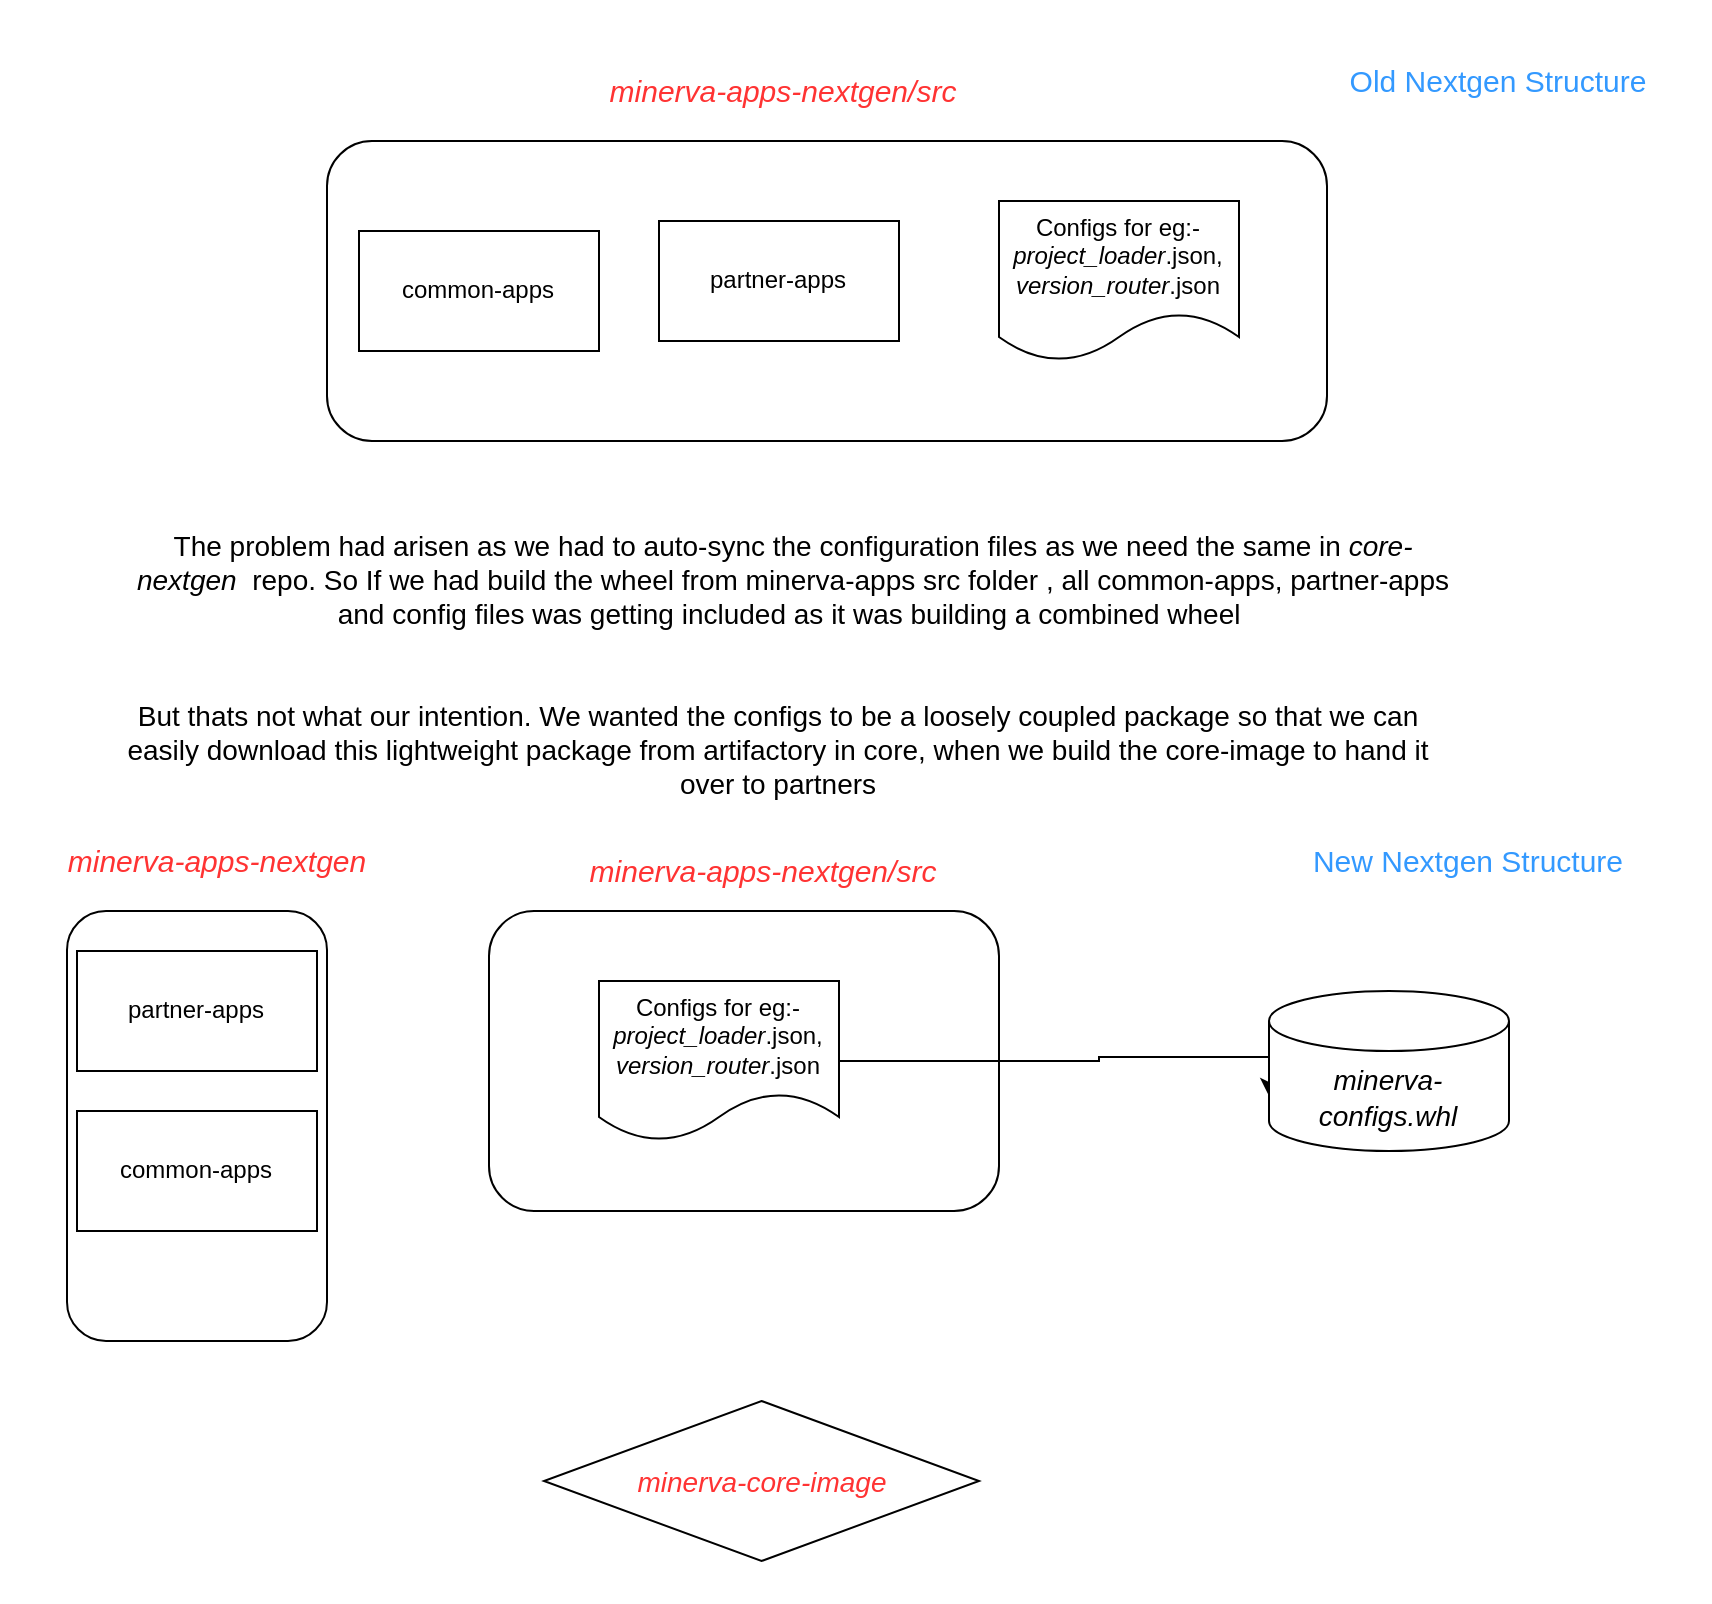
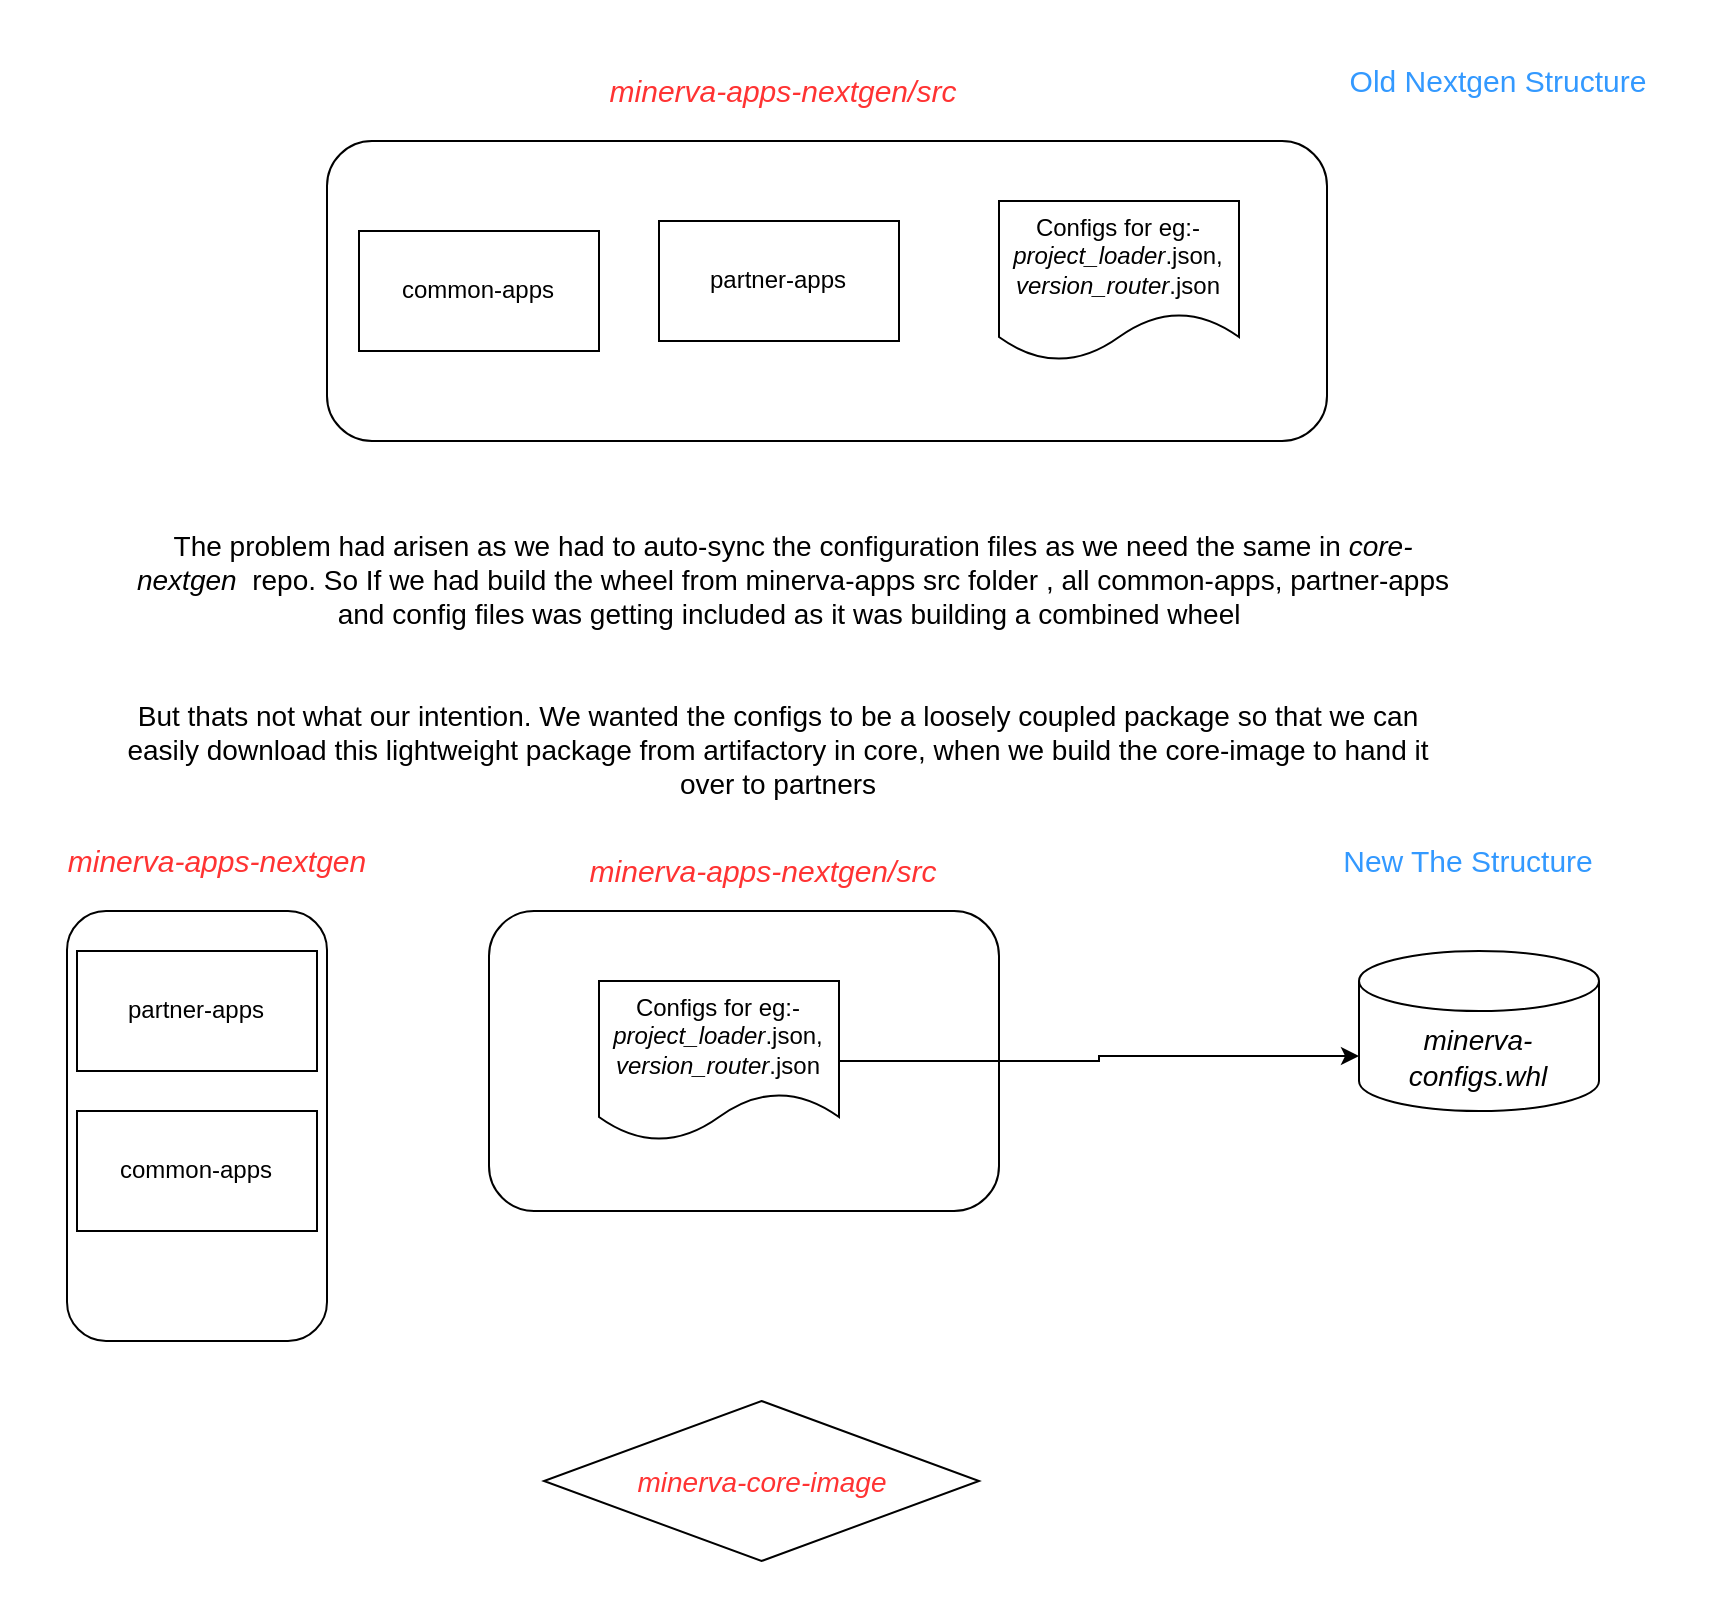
node "New Nextgen Structure": label "New Nextgen Structure" -> "New The Structure"
node "minerva-configs.whl": moved (1389, 1071) -> (1479, 1031)
